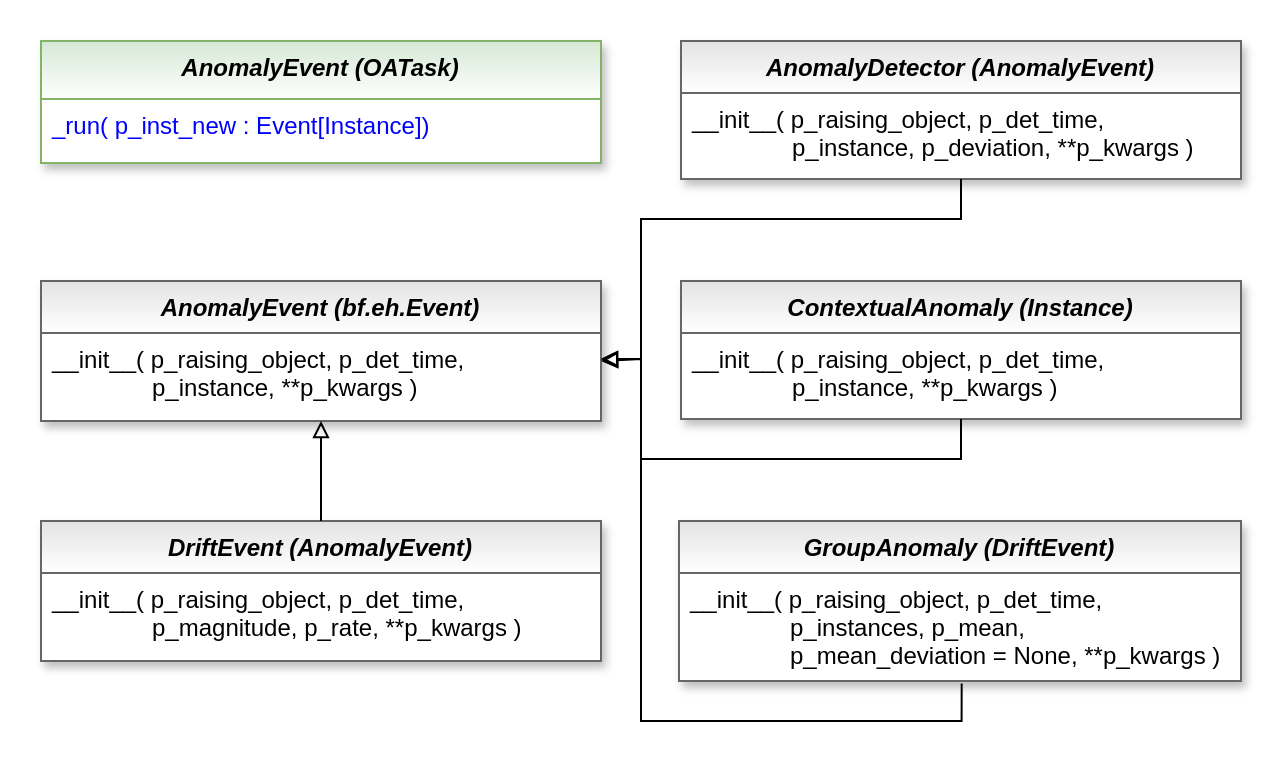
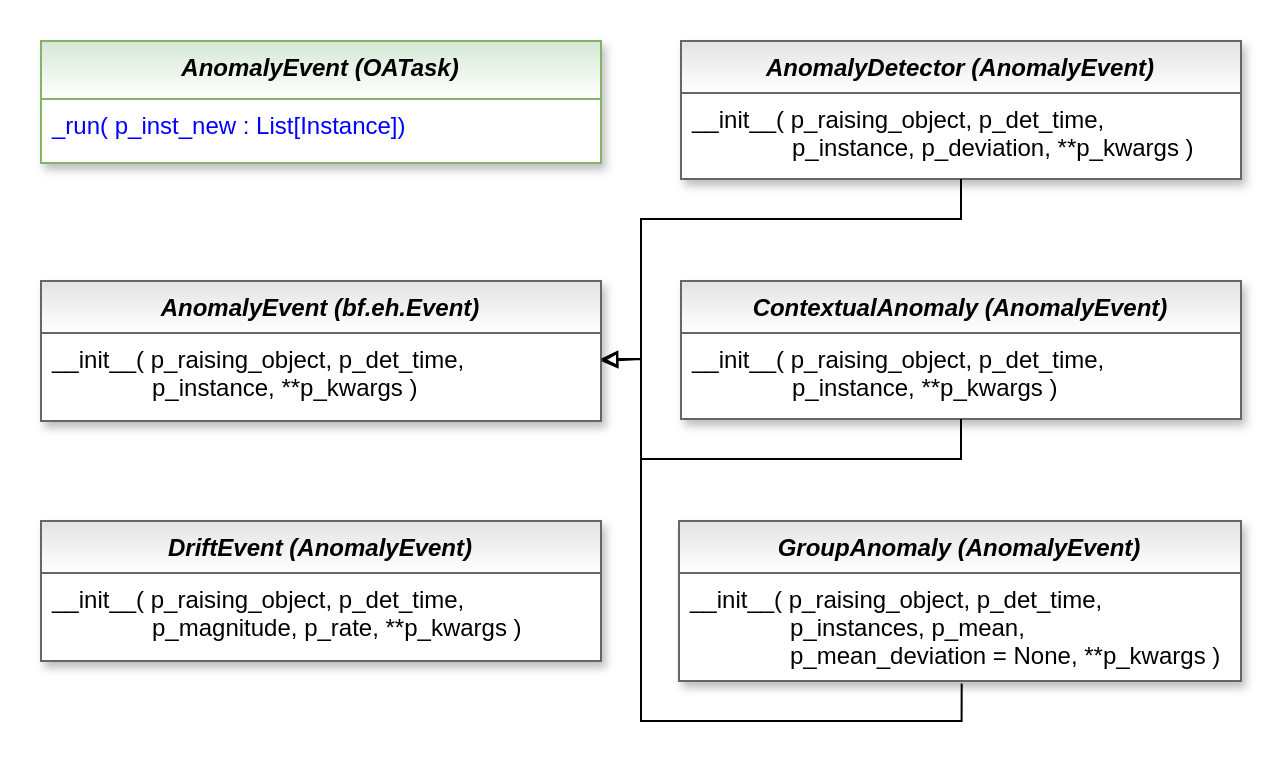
node "_run( p_inst_new : Event[Instance])": label "_run( p_inst_new : Event[Instance])" -> "_run( p_inst_new : List[Instance])"
node "ContextualAnomaly (Instance)": label "ContextualAnomaly (Instance)" -> "ContextualAnomaly (AnomalyEvent)"
edge "DriftEvent (AnomalyEvent)" -> "AnomalyEvent (bf.eh.Event)": removed
node "GroupAnomaly (DriftEvent)": label "GroupAnomaly (DriftEvent)" -> "GroupAnomaly (AnomalyEvent)"
